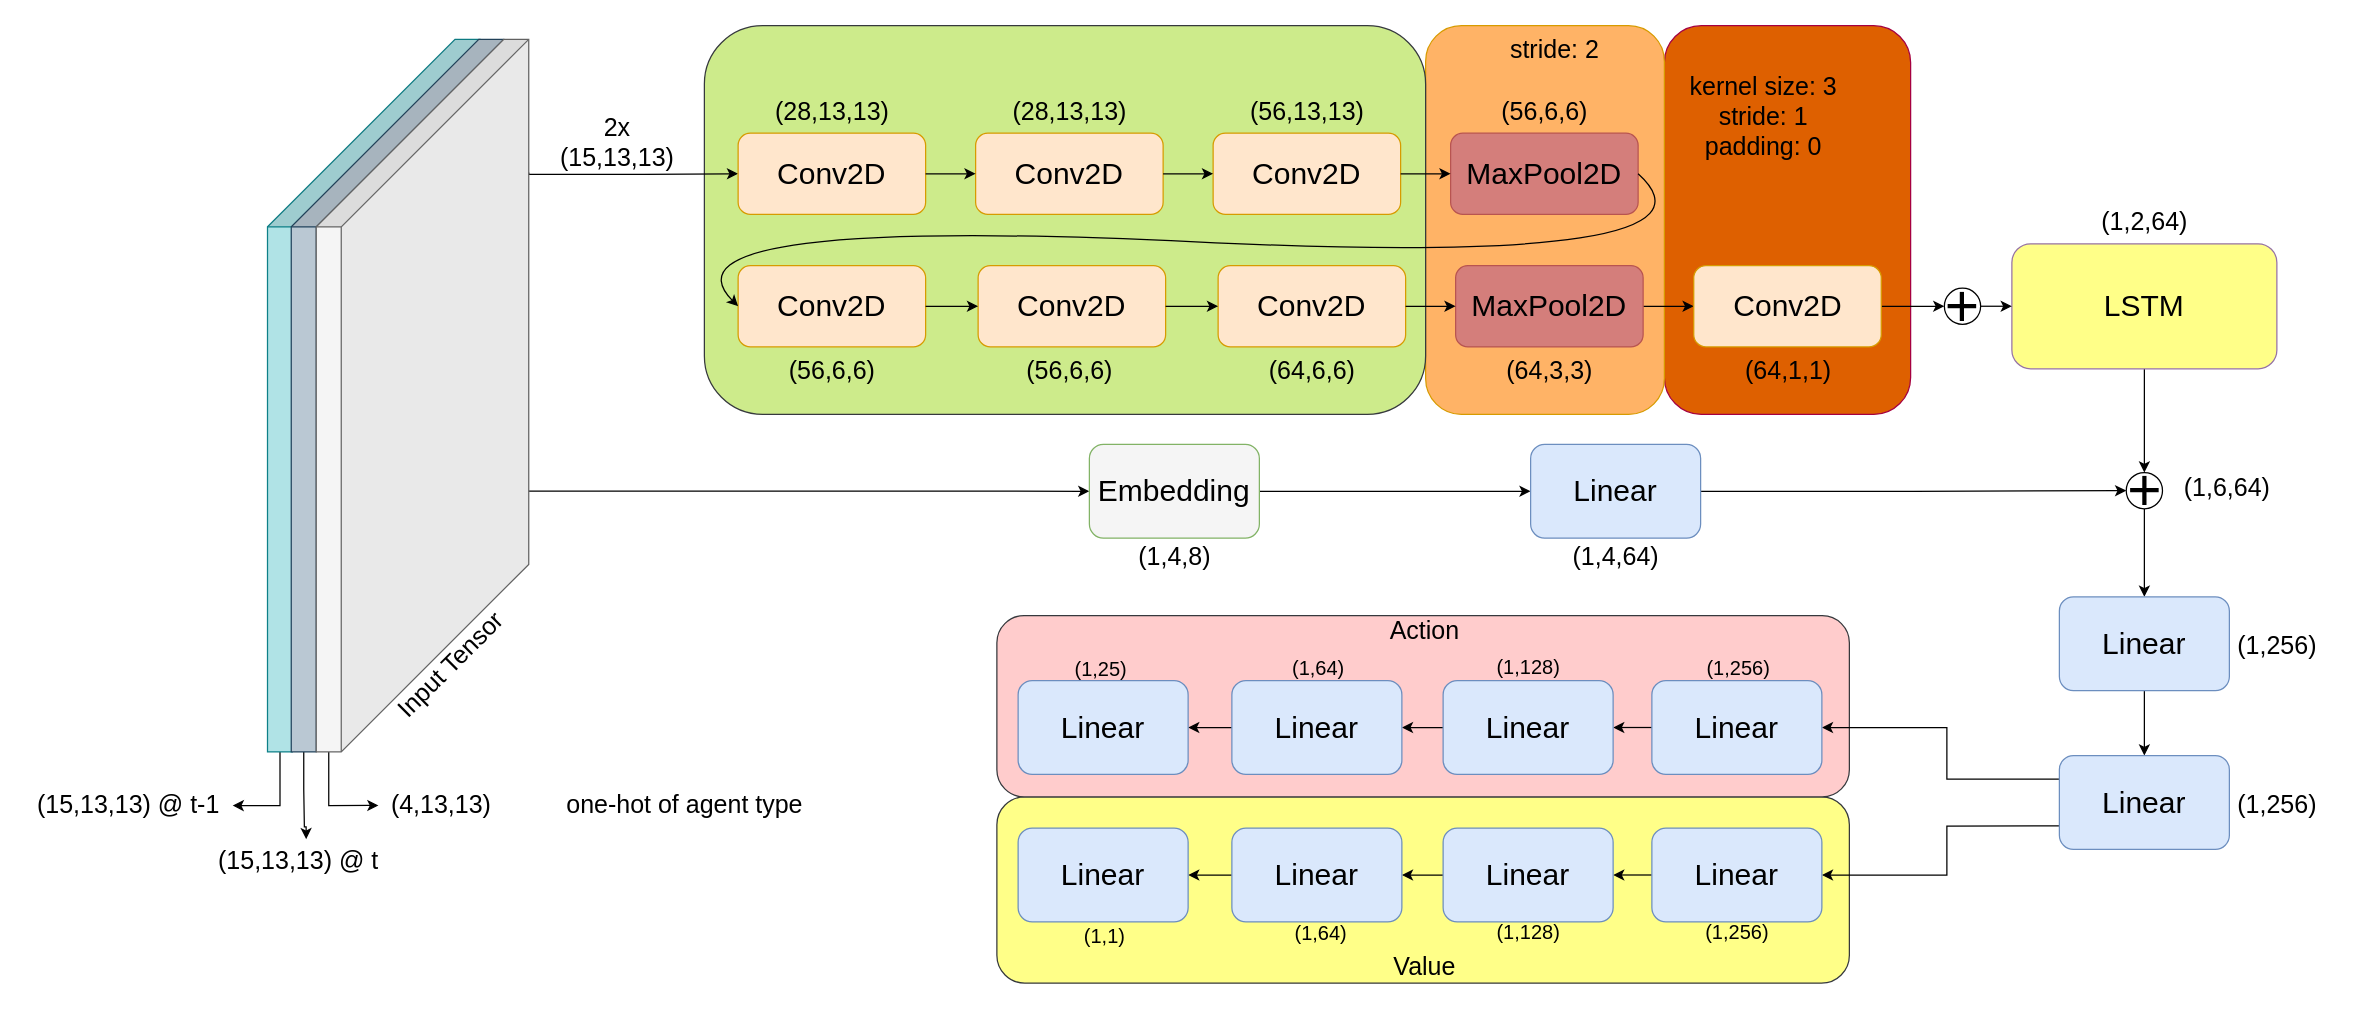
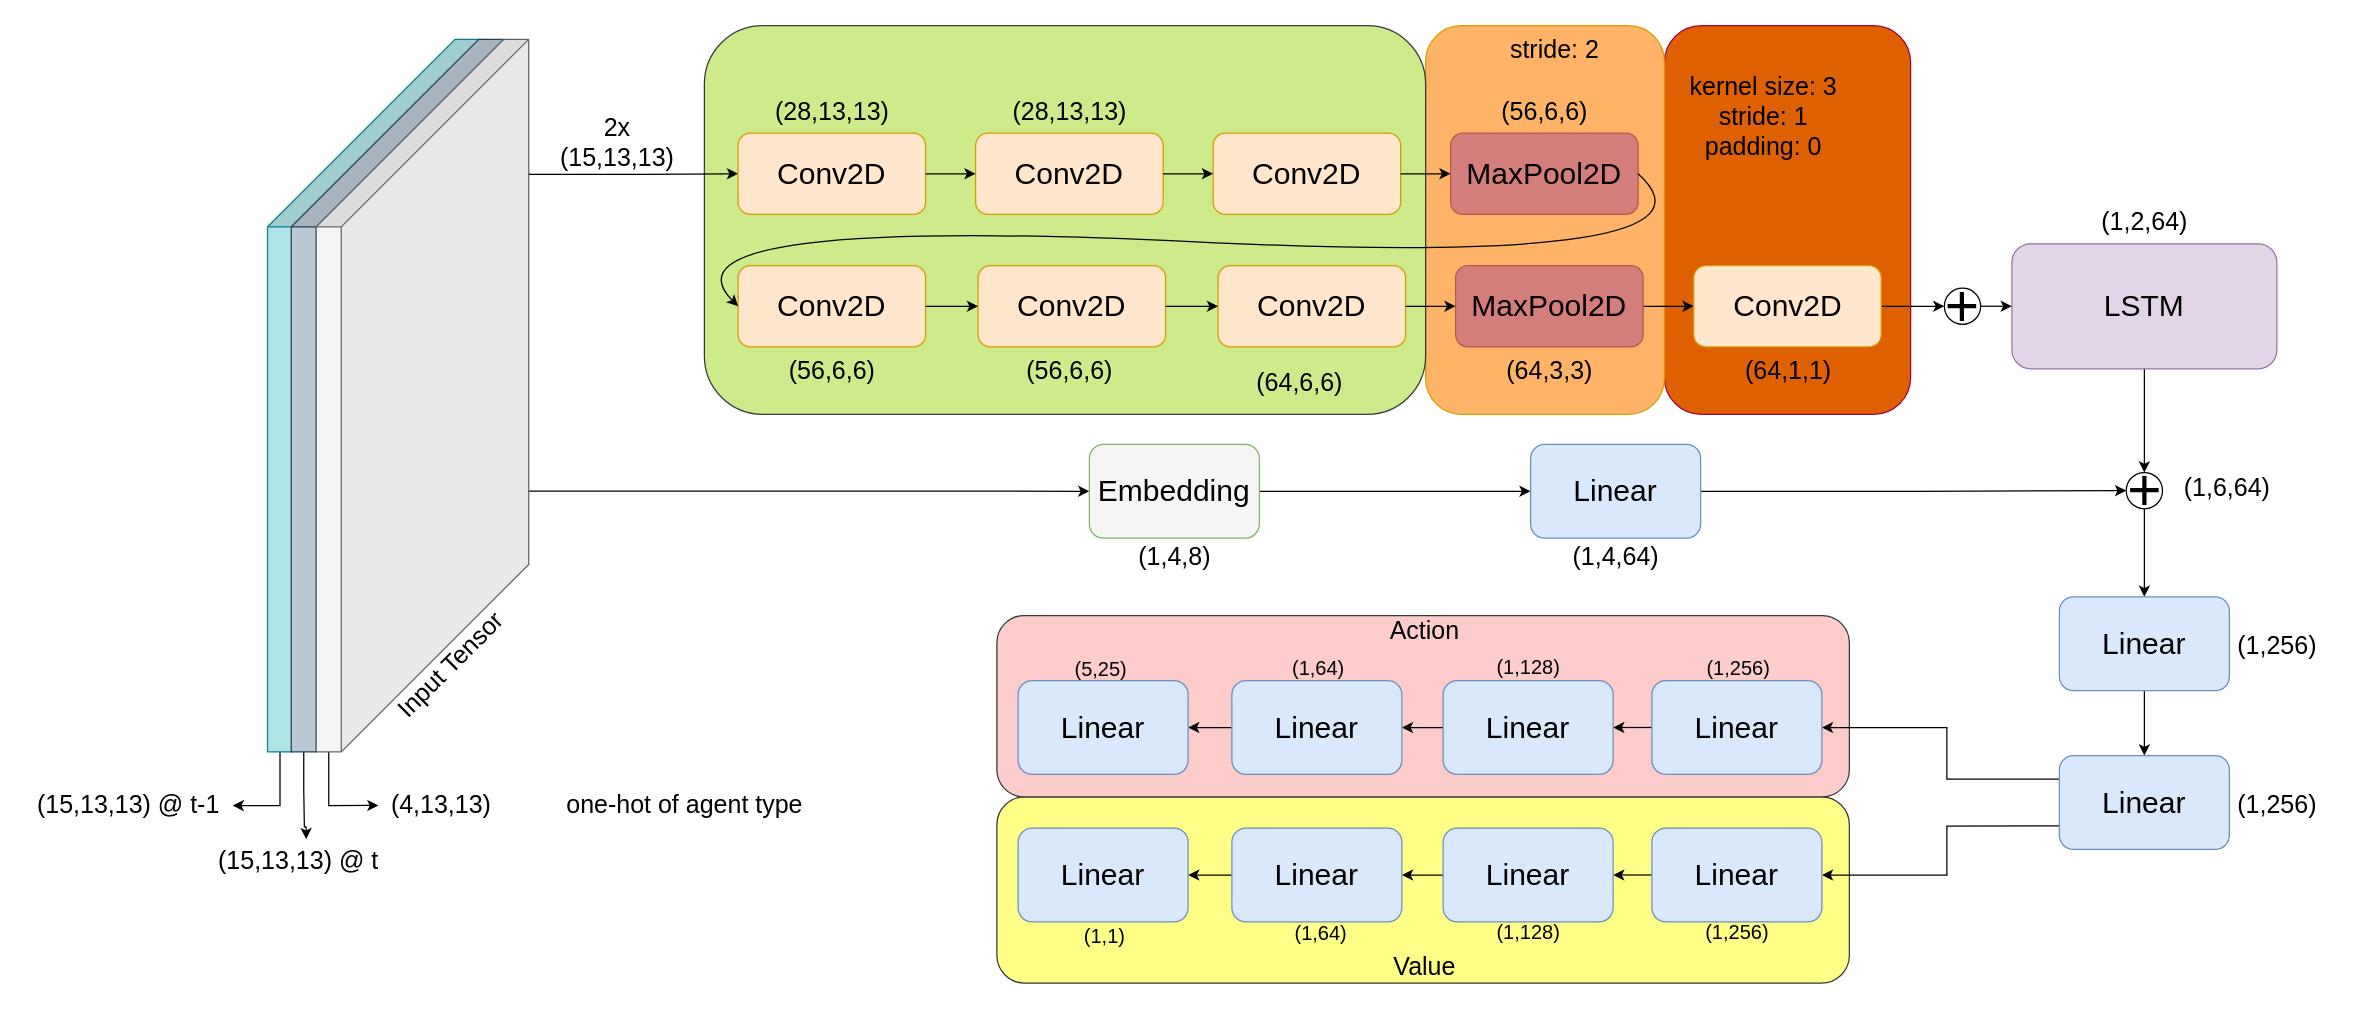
node "(56,13,13)": removed
node "LSTM": fillcolor #ffff88 -> #e1d5e7
node "(64,6,6)": moved (1312, 369) -> (1299, 382)
node "(1,25)": label "(1,25)" -> "(5,25)"
